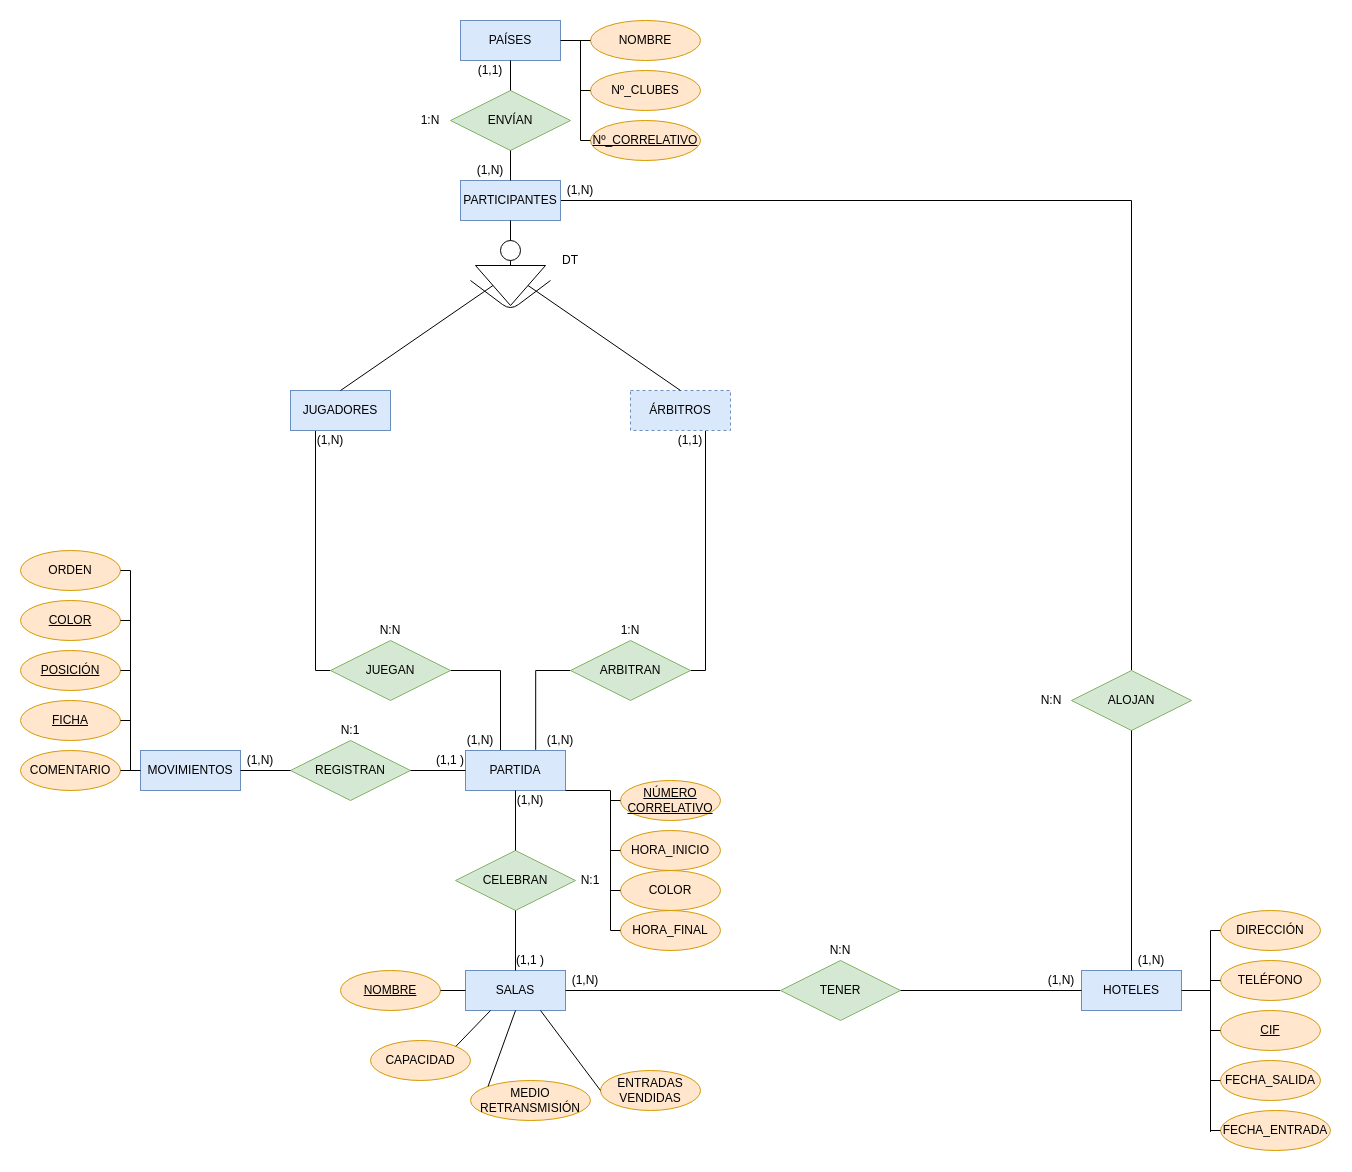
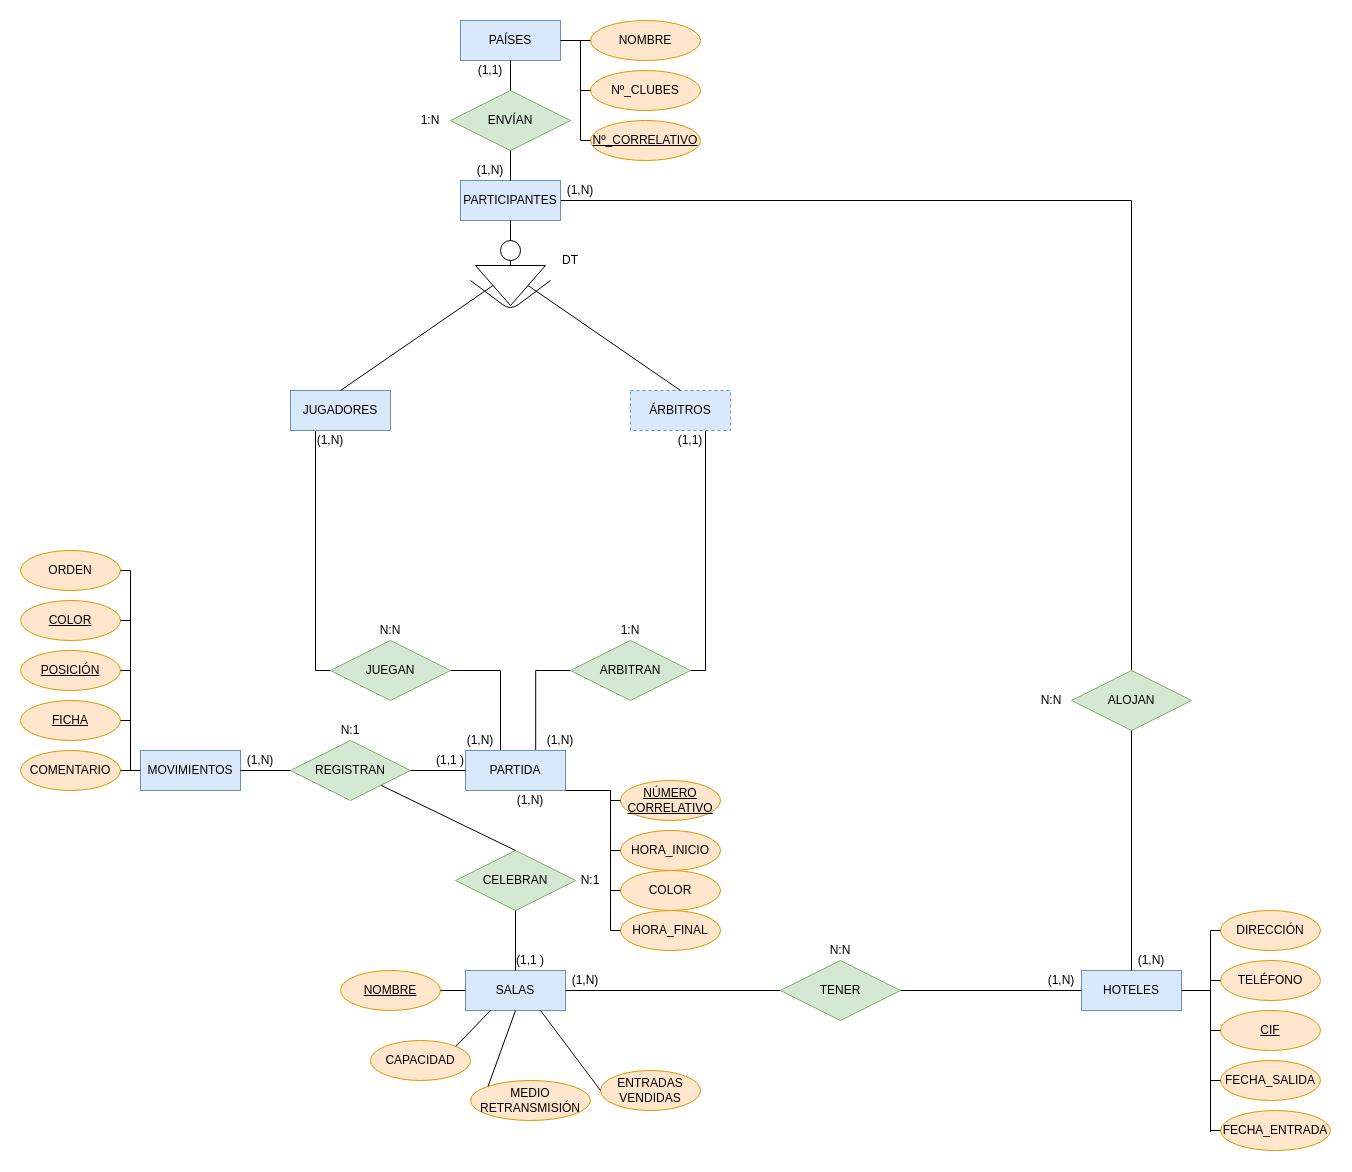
edge "PARTIDA" -- "CELEBRAN": now "REGISTRAN" -- "CELEBRAN"
